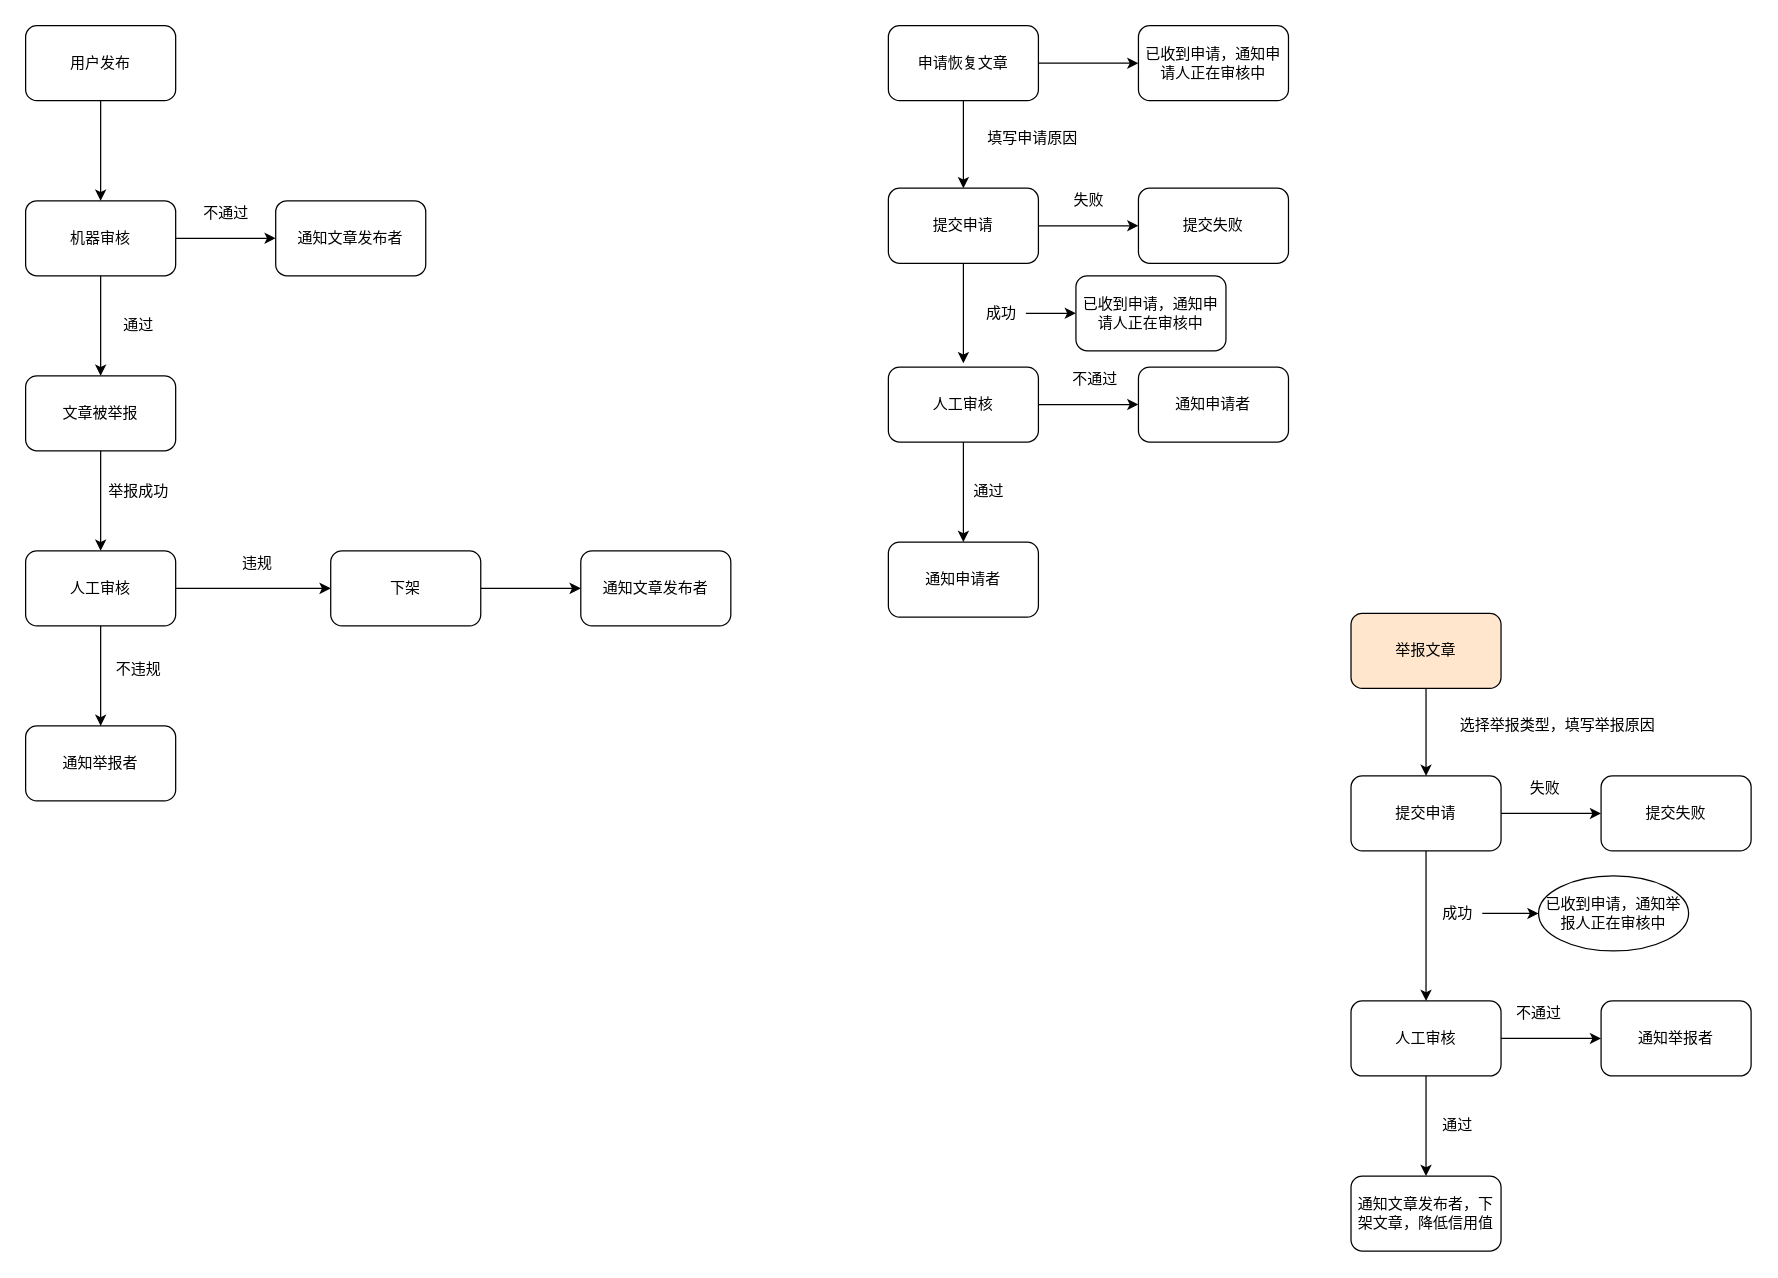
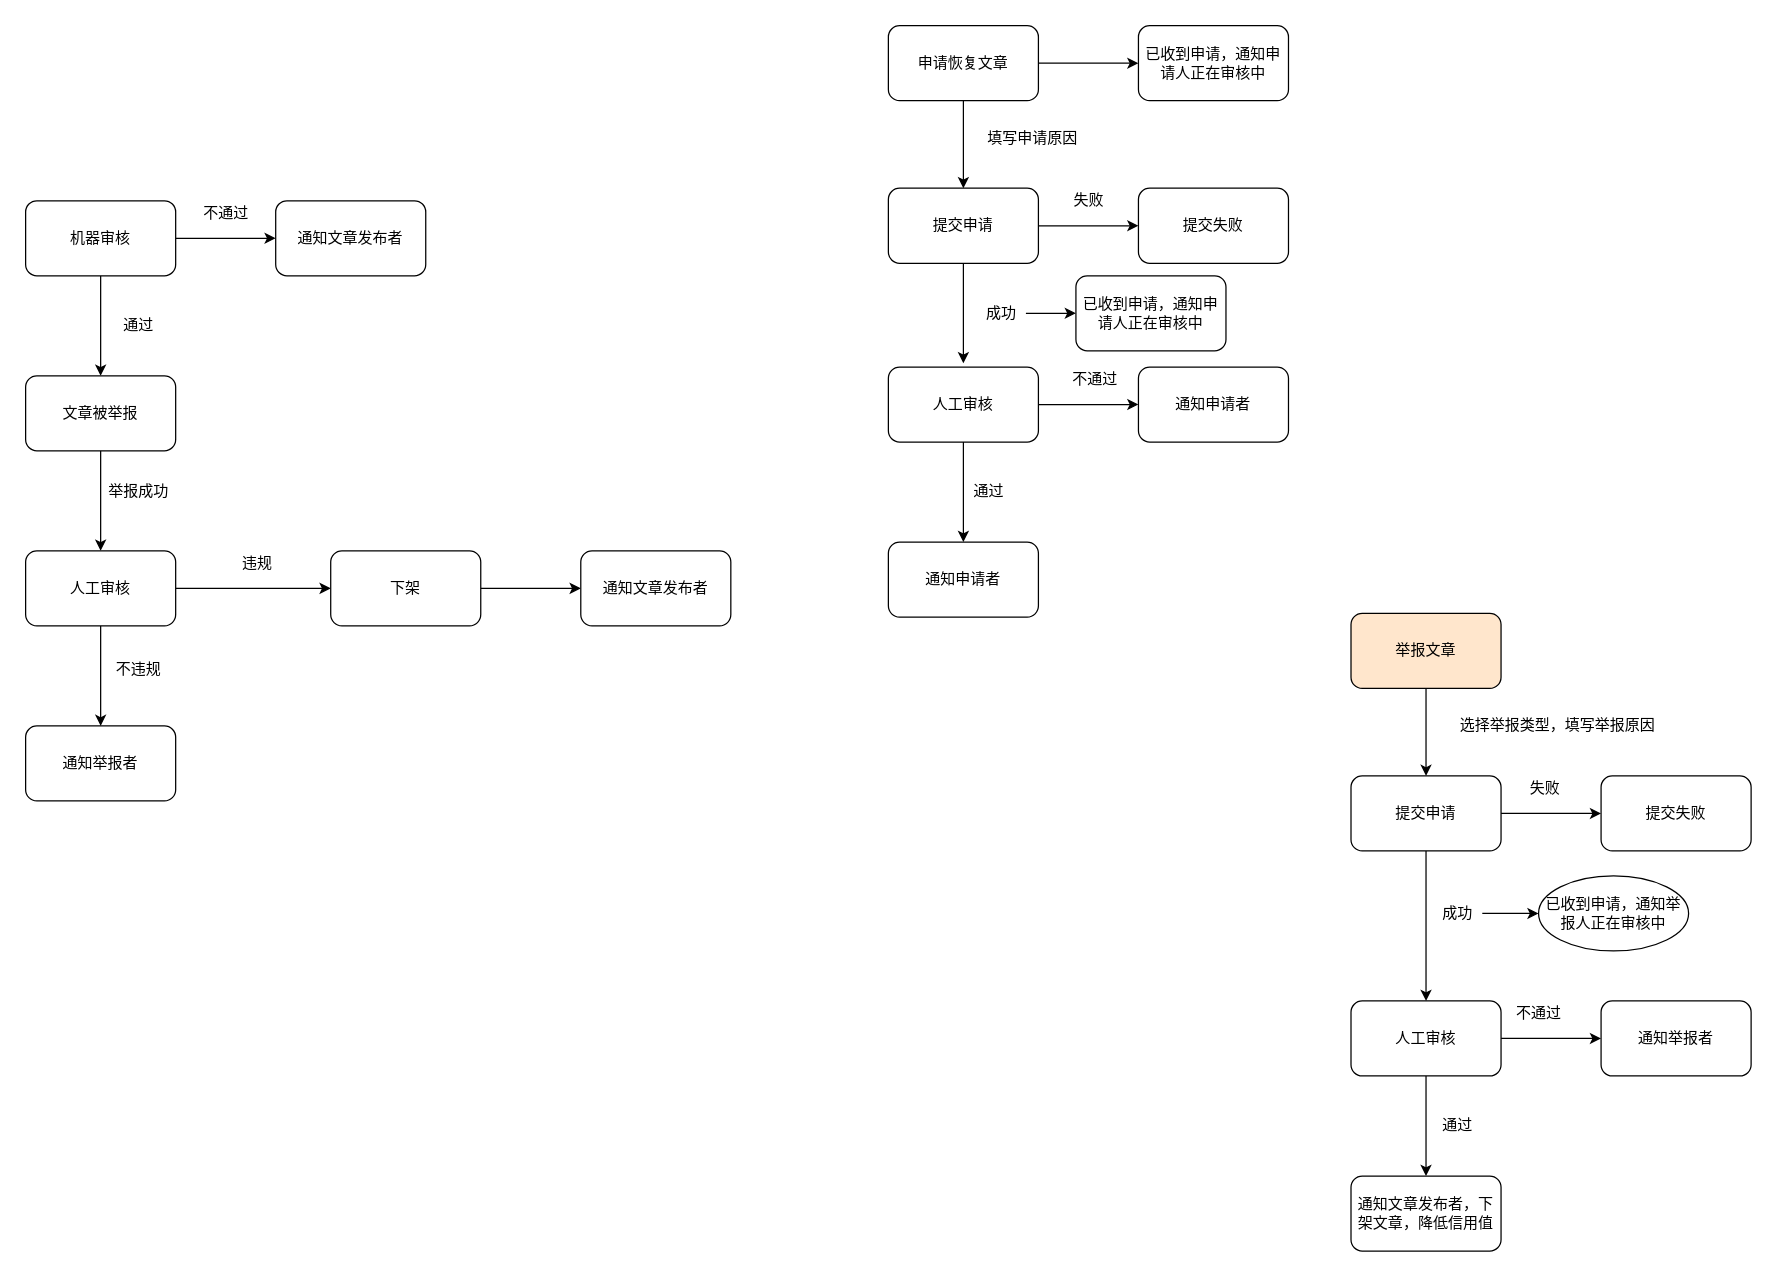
node "用户发布": removed
edge "用户发布" -> "机器审核": removed
